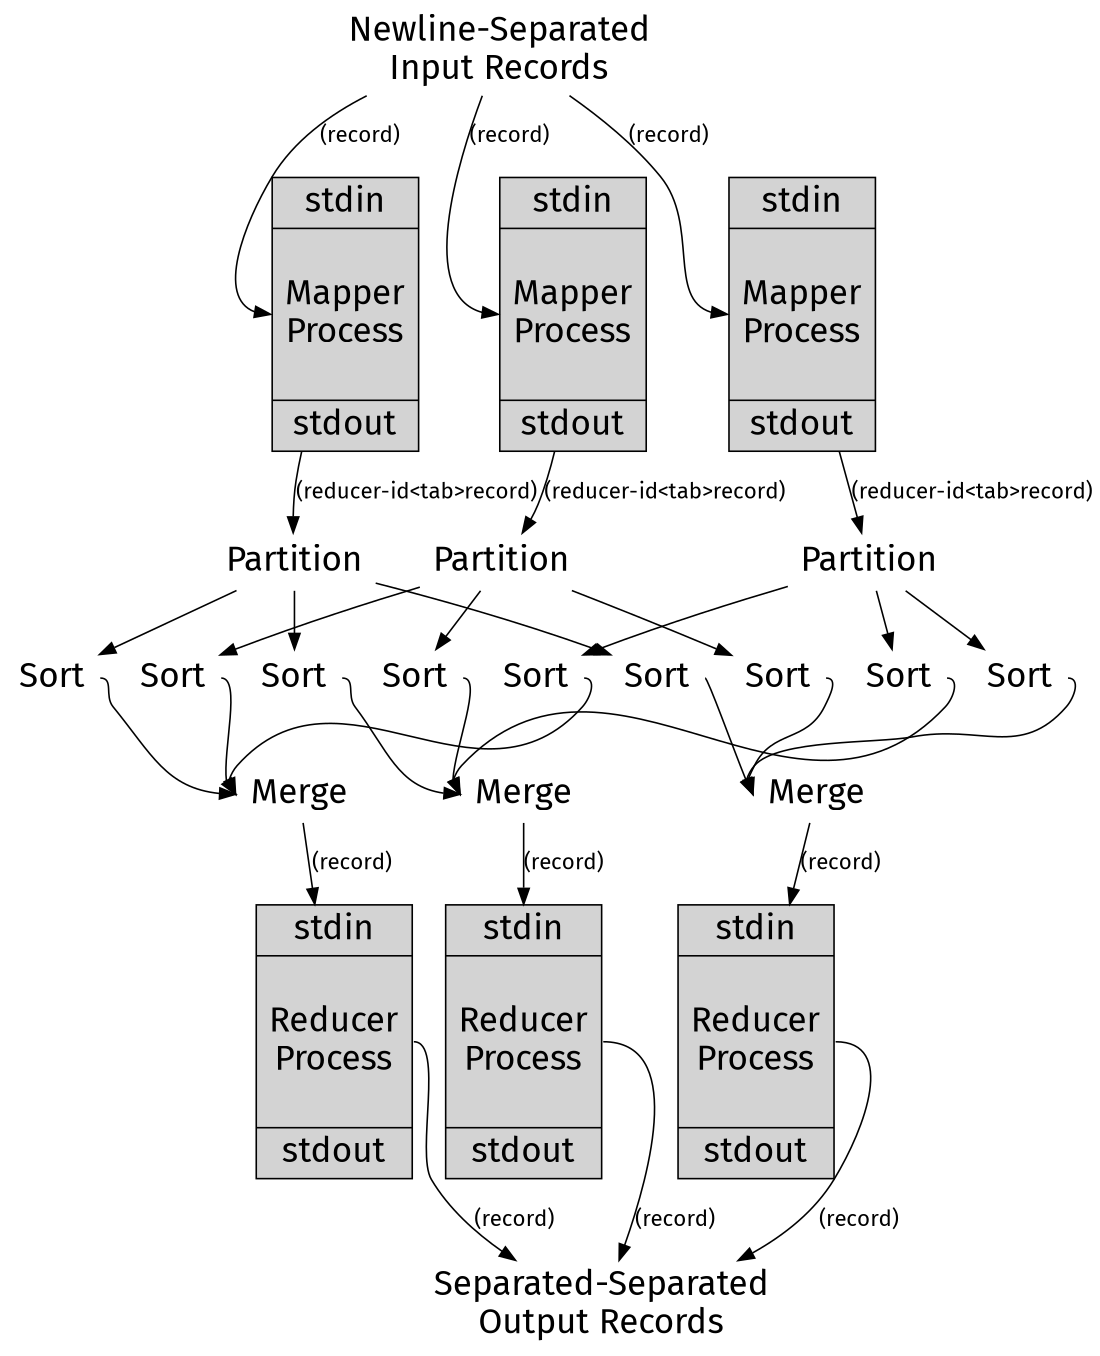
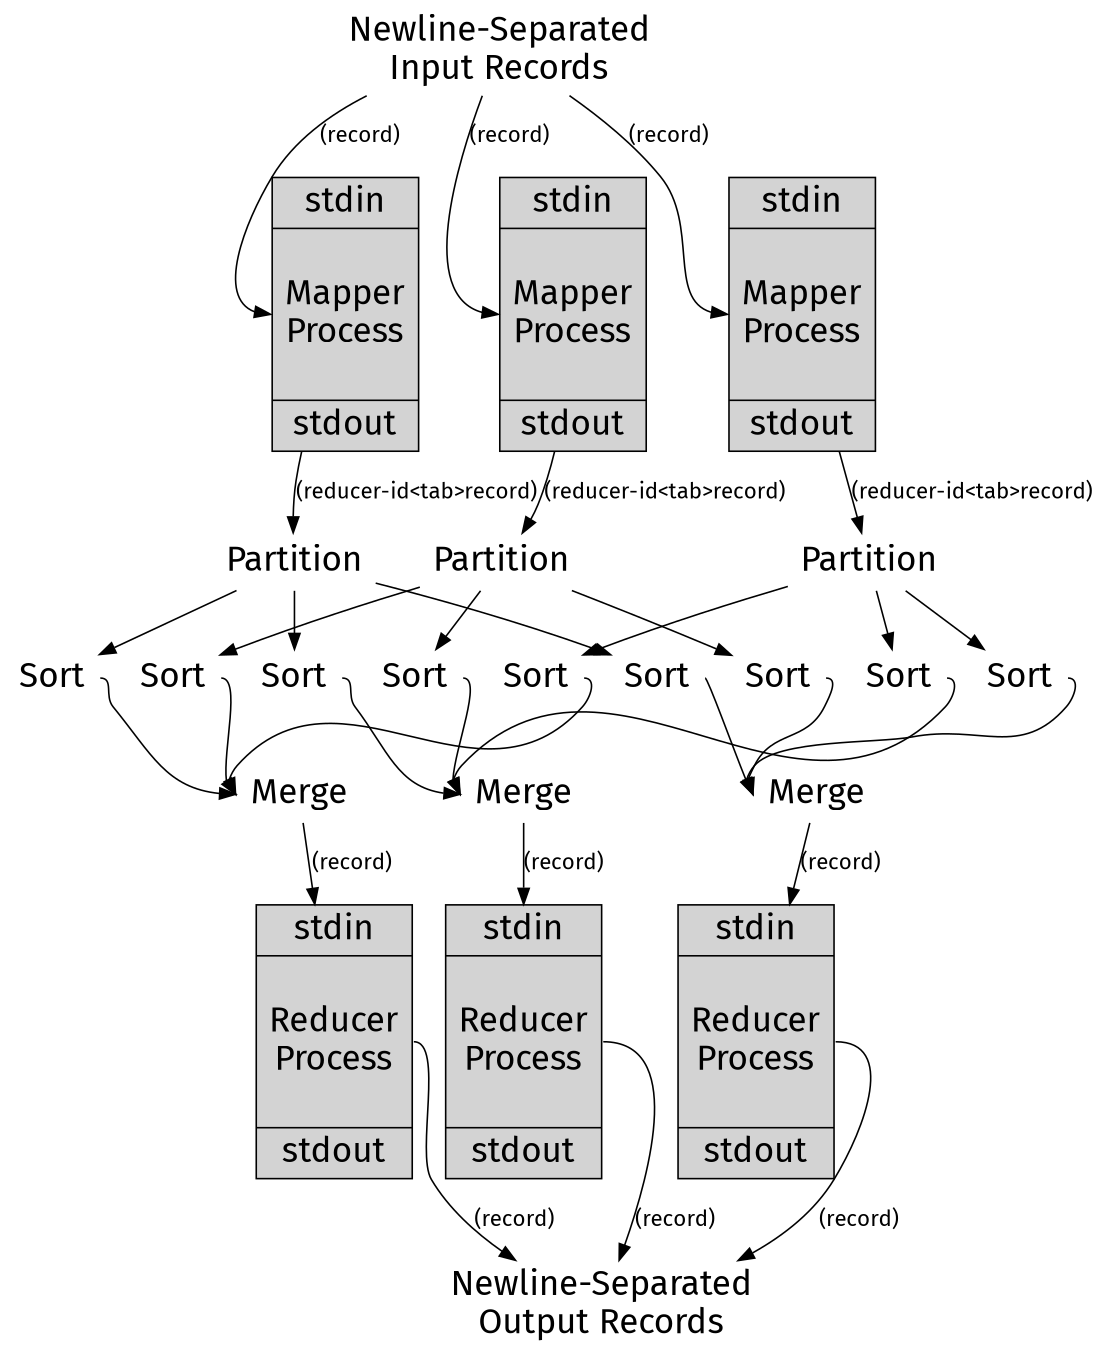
node "Separated-Separated Output Records": label "Separated-Separated Output Records" -> "Newline-Separated Output Records"
